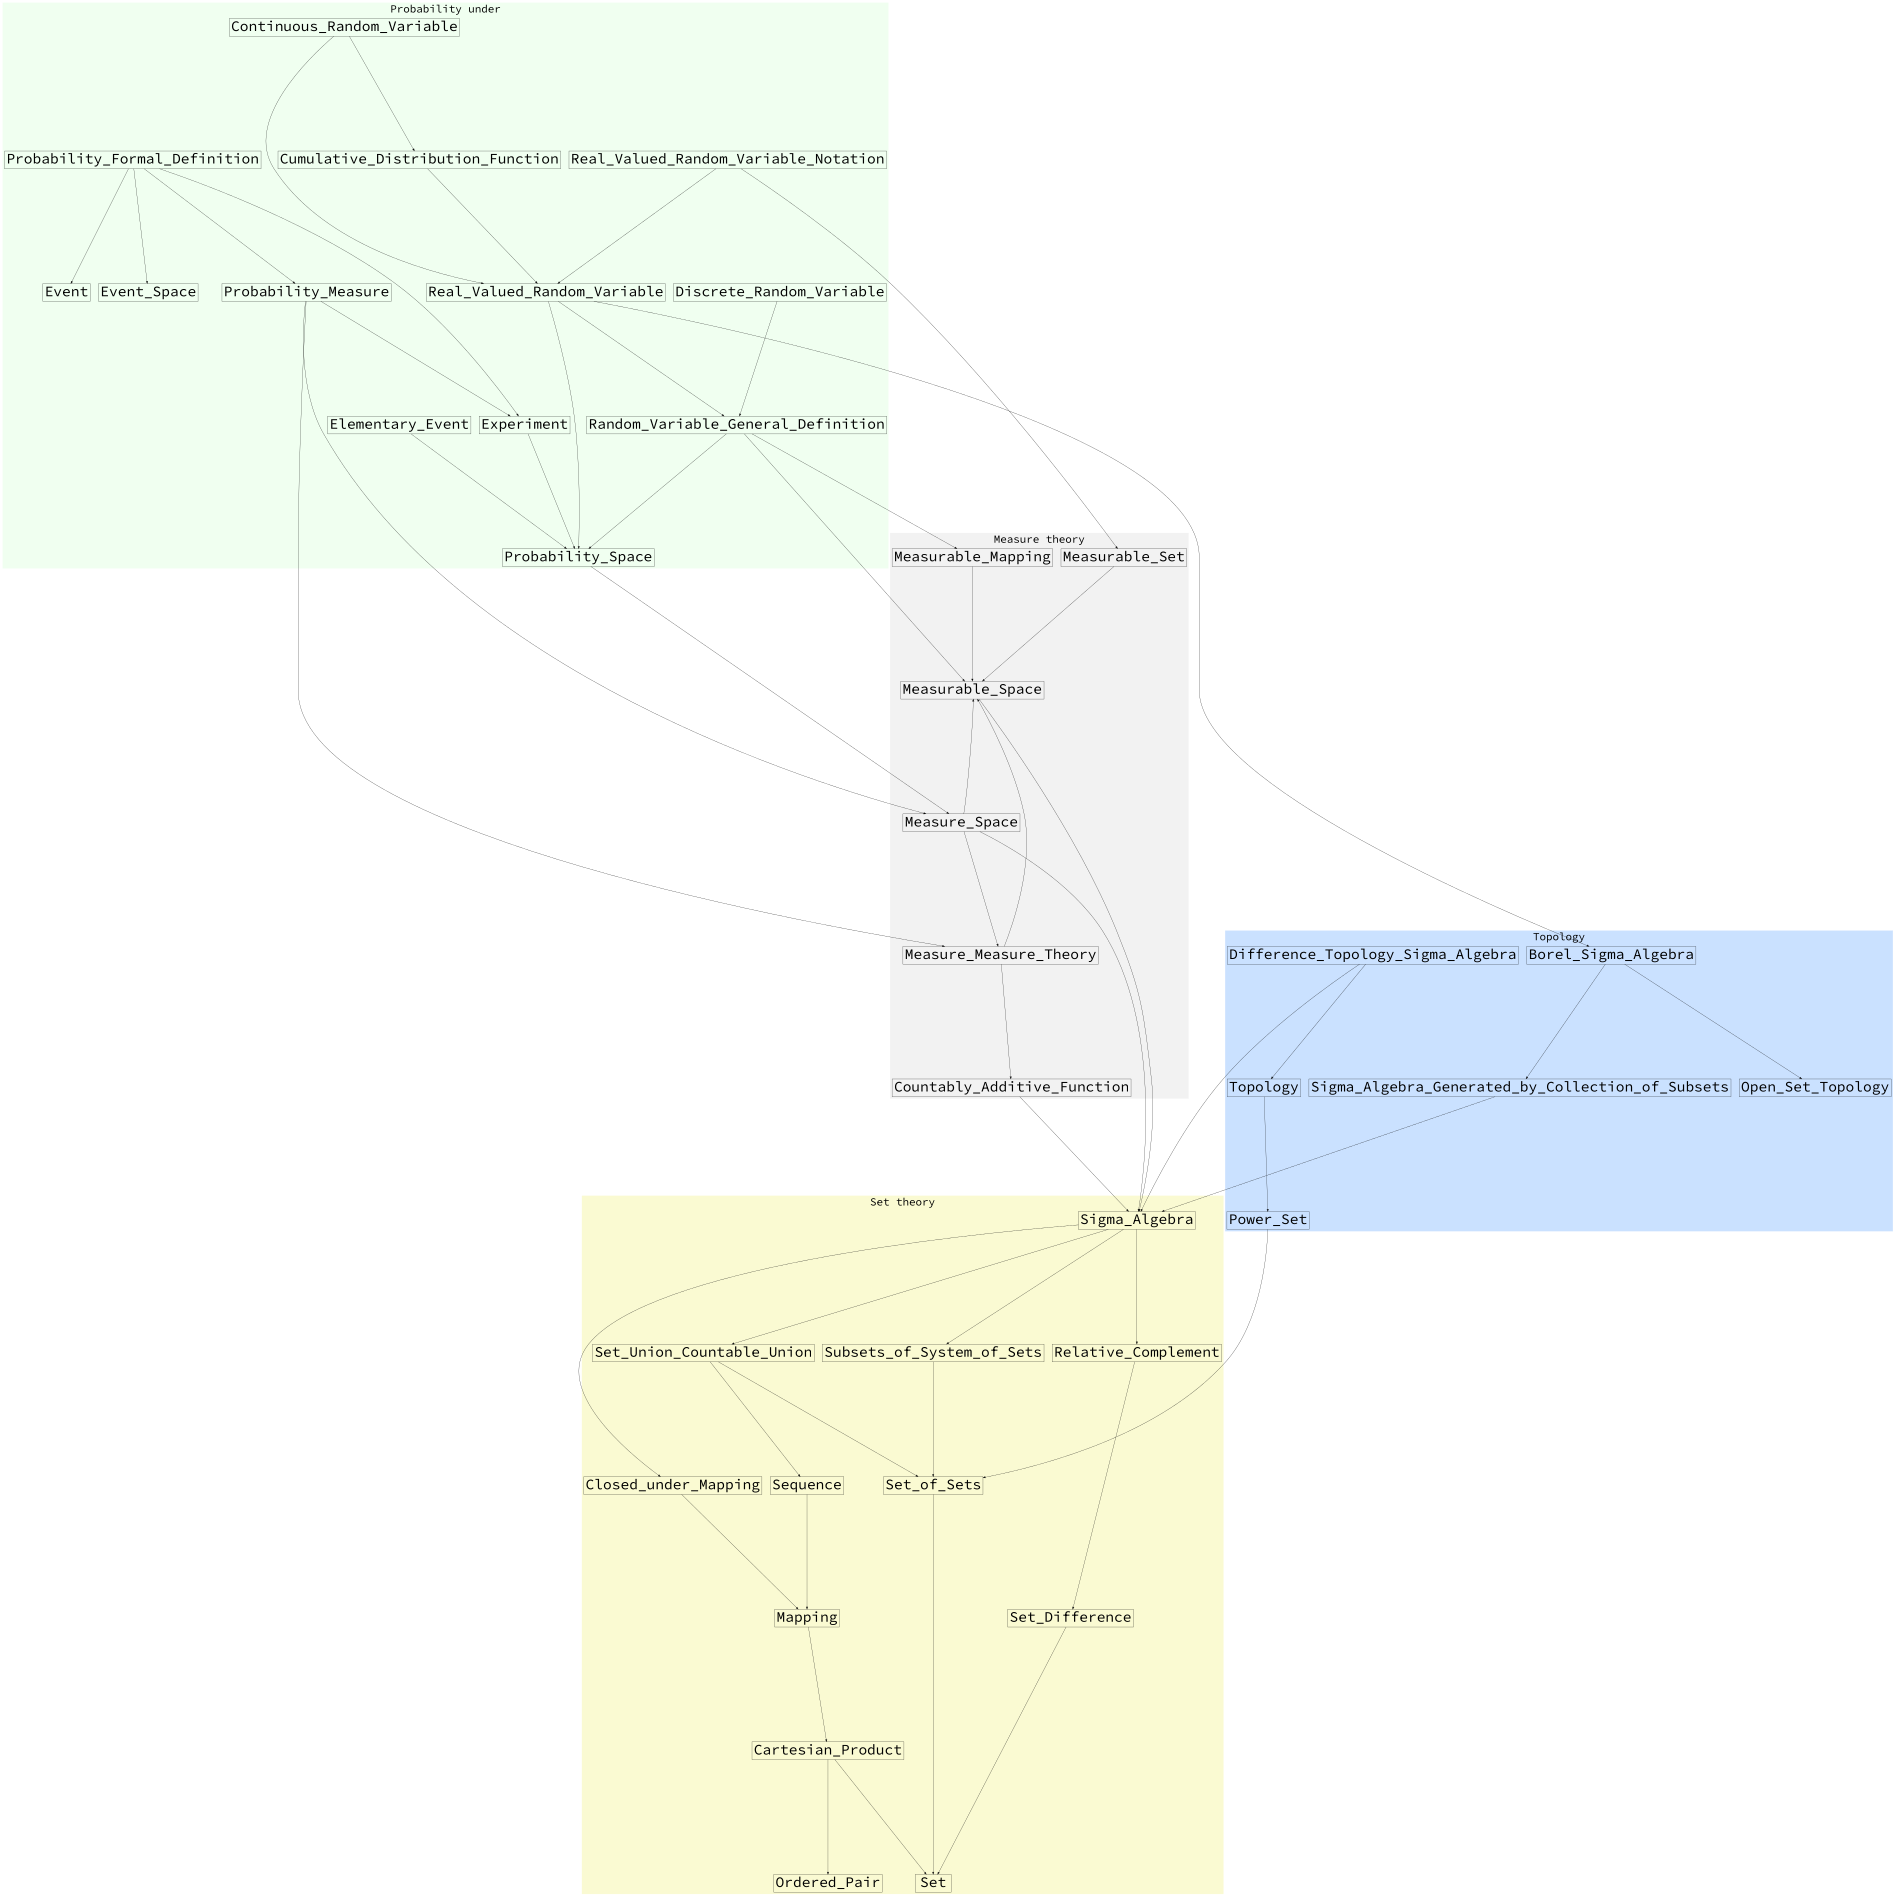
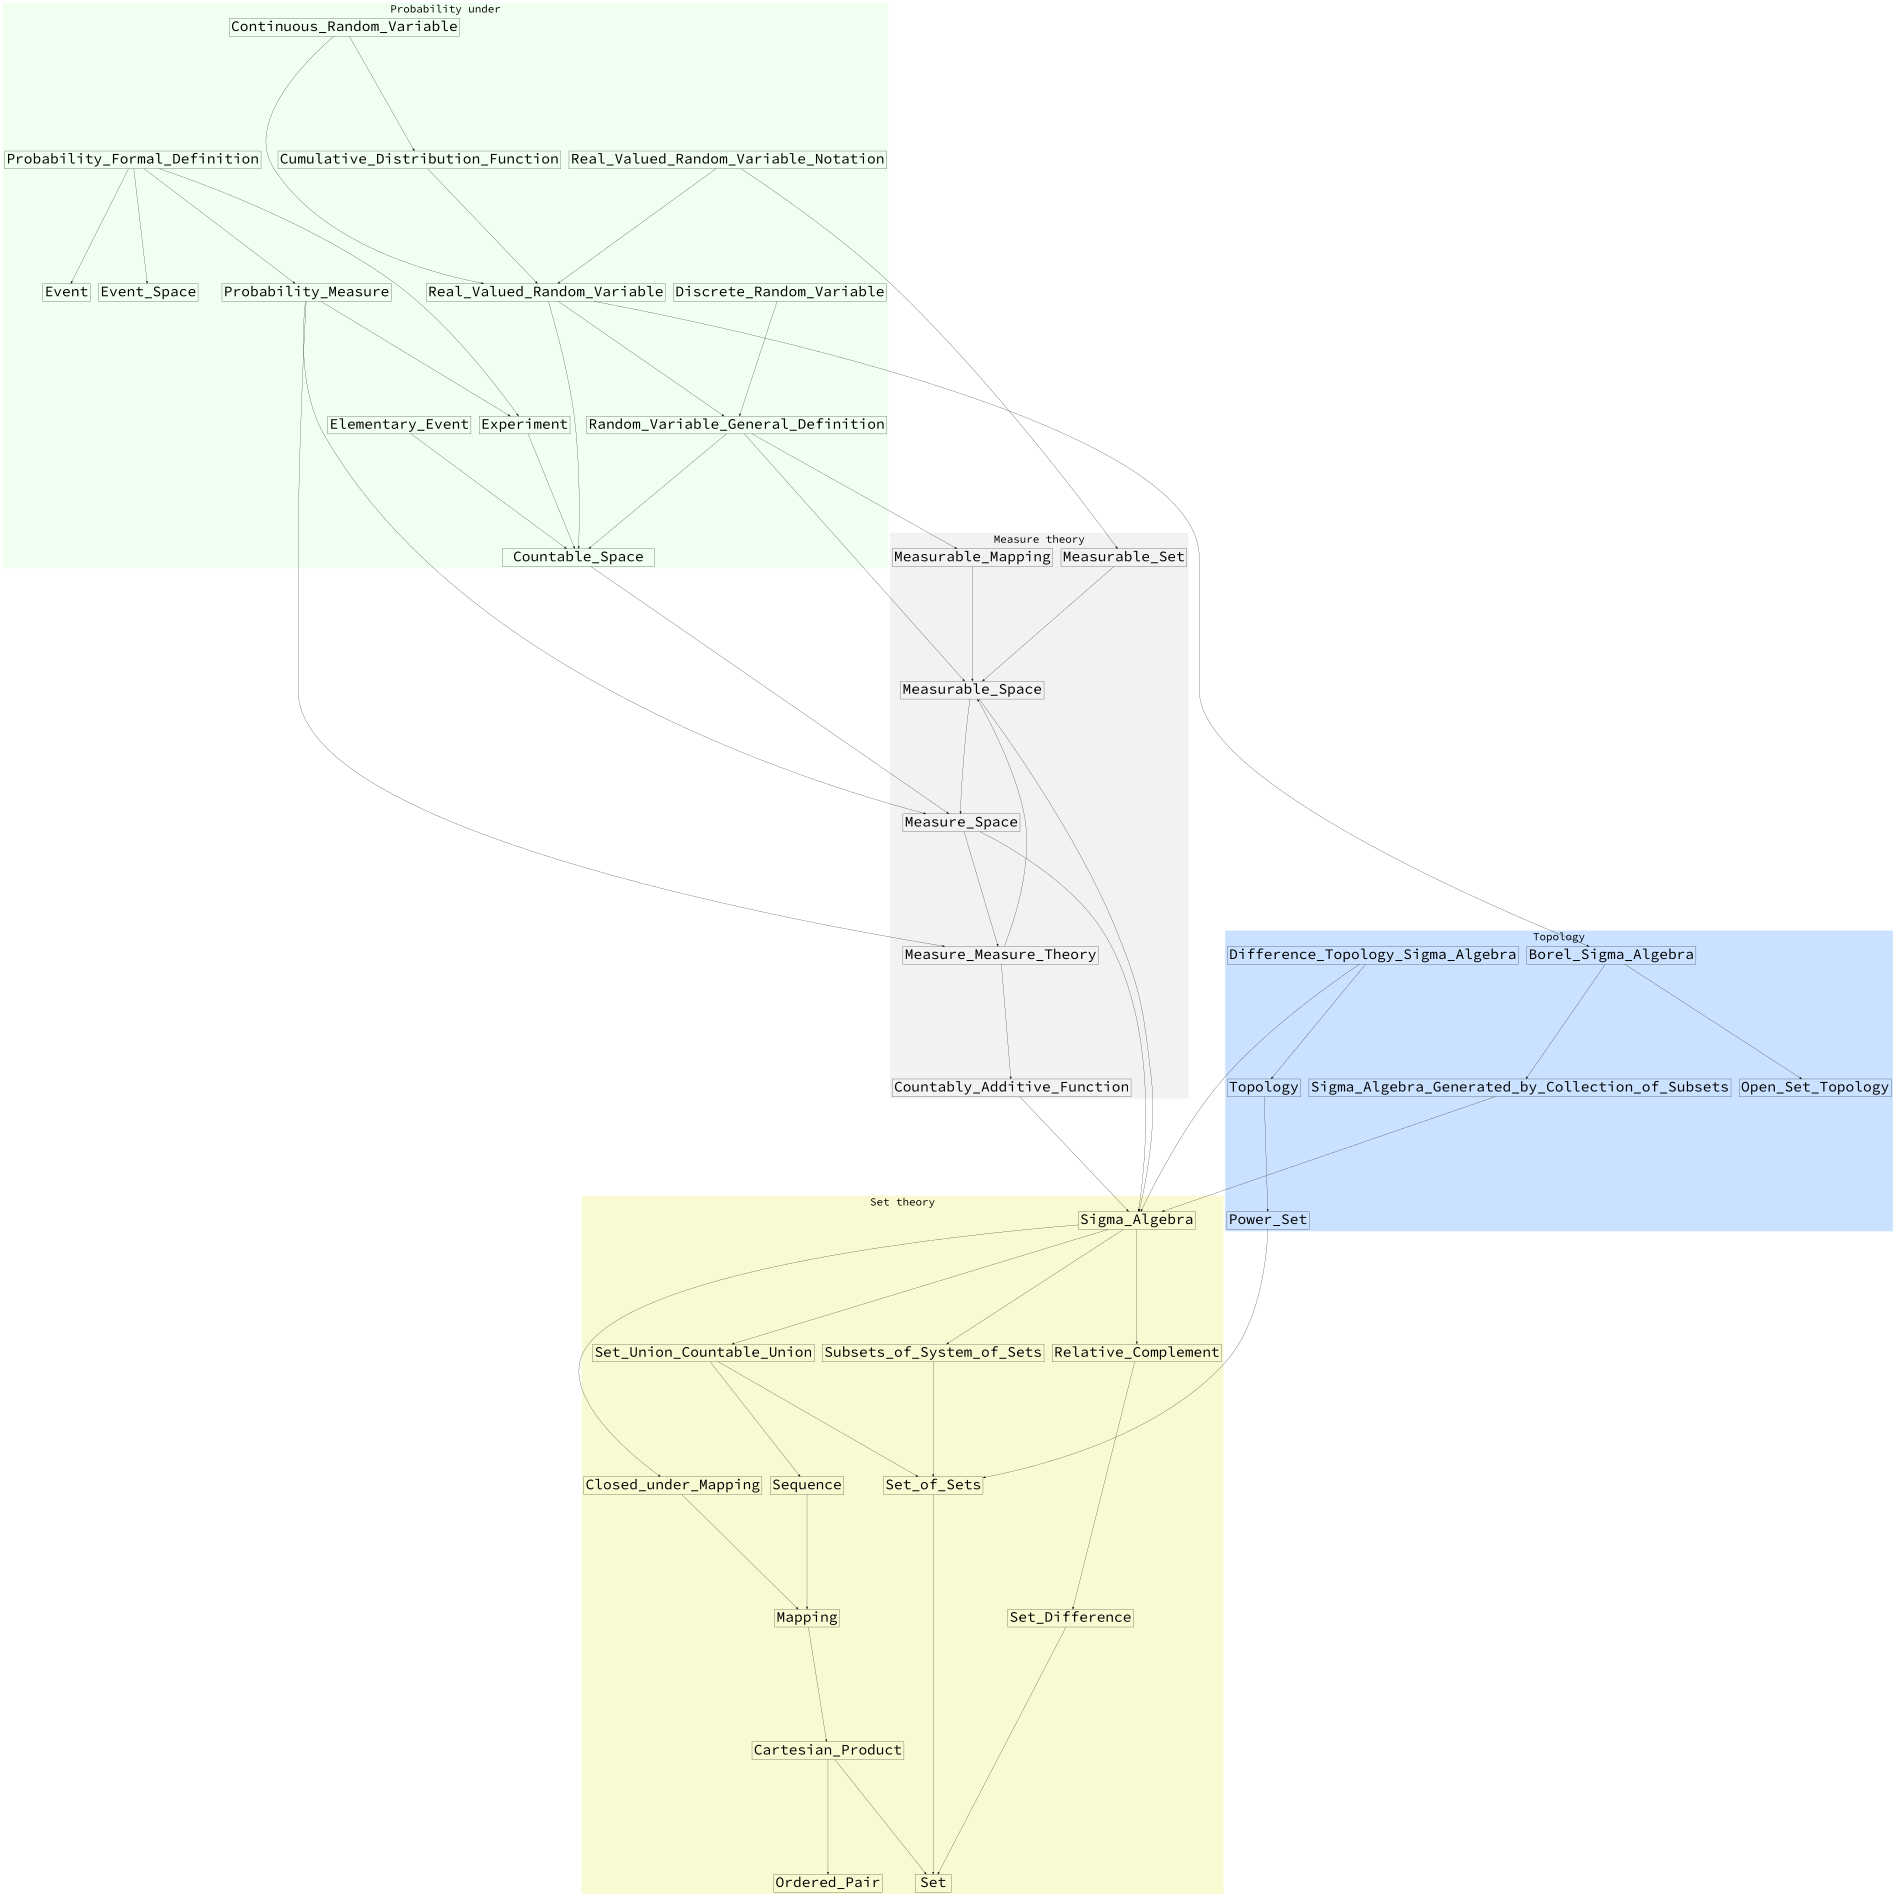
node "Probability_Space": label "Probability_Space" -> "Countable_Space"
edge "Measure_Space" -> "Measurable_Space": reversed
